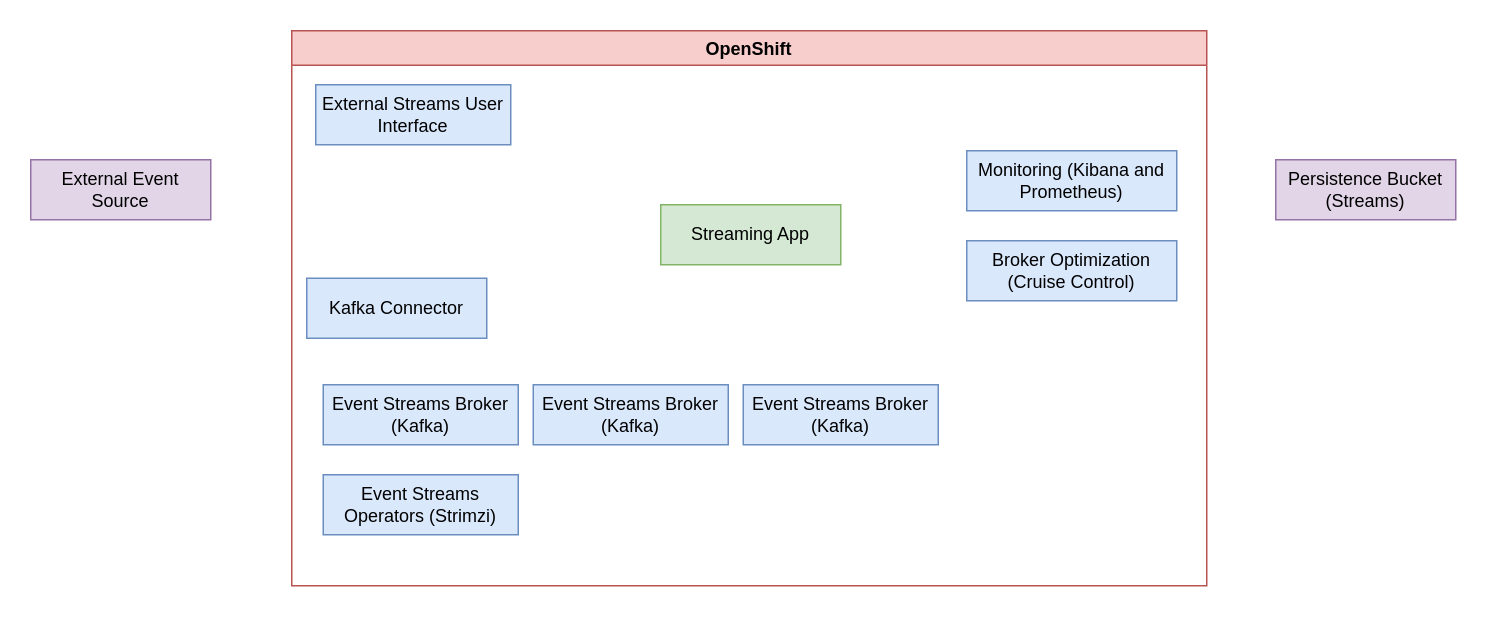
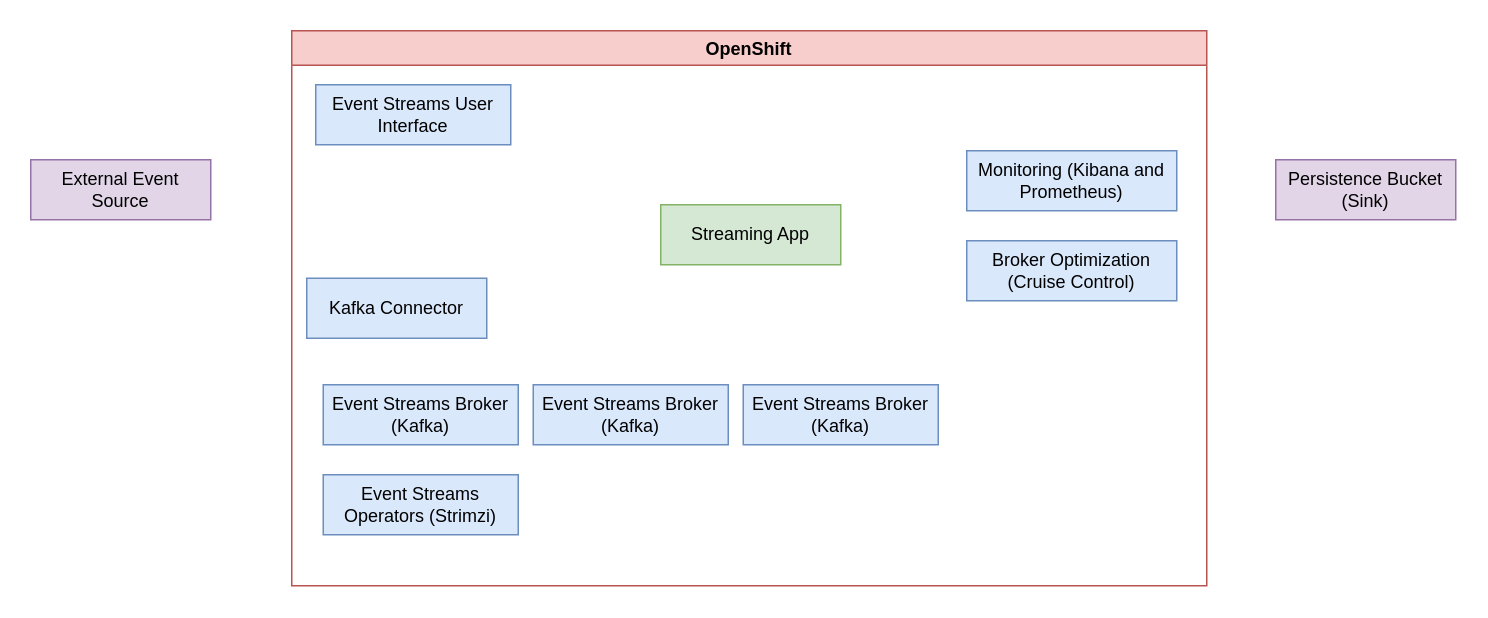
node "External Streams User Interface": label "External Streams User Interface" -> "Event Streams User Interface"
node "Persistence Bucket (Streams)": label "Persistence Bucket (Streams)" -> "Persistence Bucket (Sink)"
